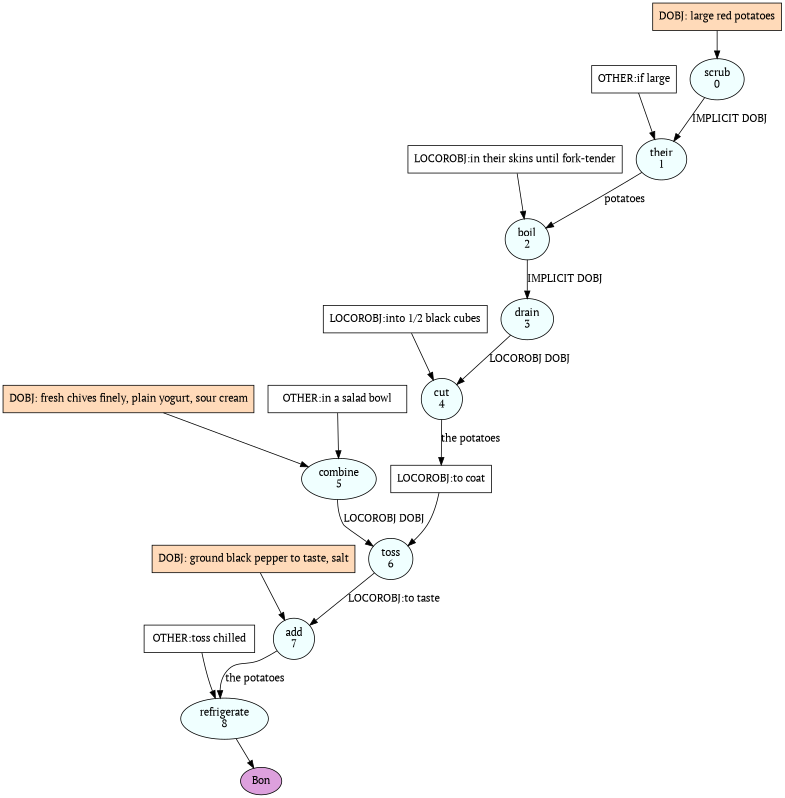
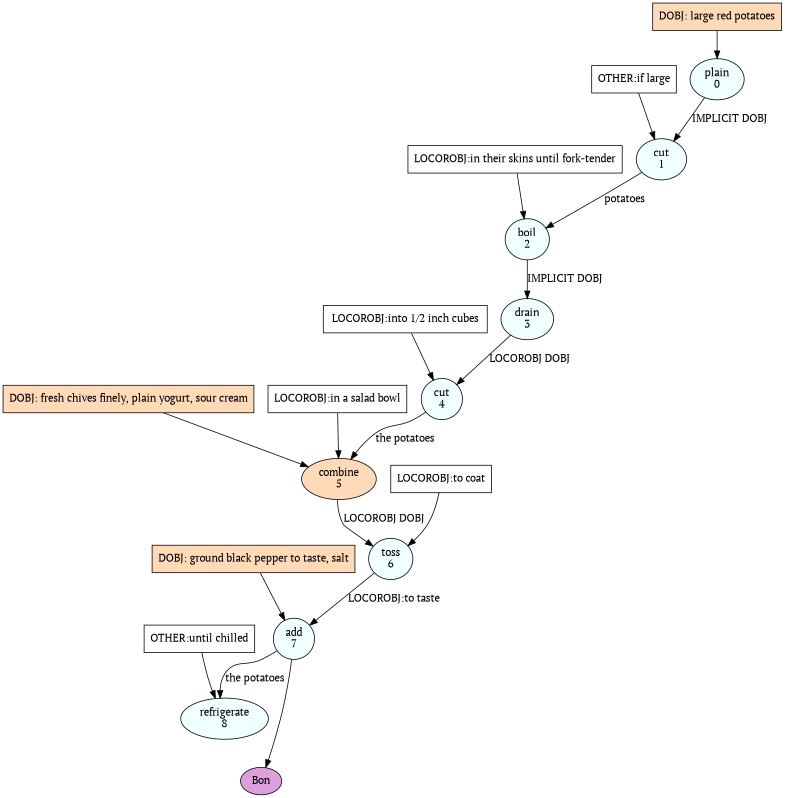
node "scrub 0": label "scrub 0" -> "plain 0"
node "their 1": label "their 1" -> "cut 1"
node "LOCOROBJ:into 1/2 black cubes": label "LOCOROBJ:into 1/2 black cubes" -> "LOCOROBJ:into 1/2 inch cubes"
node "OTHER:in a salad bowl": label "OTHER:in a salad bowl" -> "LOCOROBJ:in a salad bowl"
edge "cut 4" -> "LOCOROBJ:to coat": now "cut 4" -> "combine 5"
node "combine 5": fillcolor azure -> peachpuff
node "OTHER:toss chilled": label "OTHER:toss chilled" -> "OTHER:until chilled"
edge "refrigerate 8" -> "Bon": now "add 7" -> "Bon"
